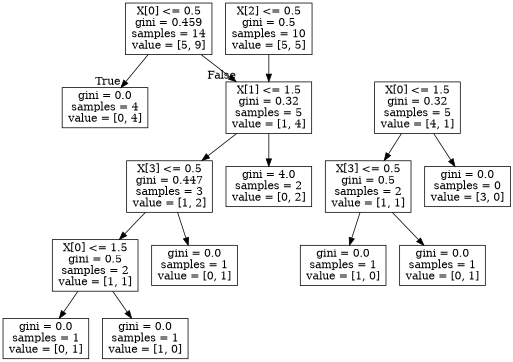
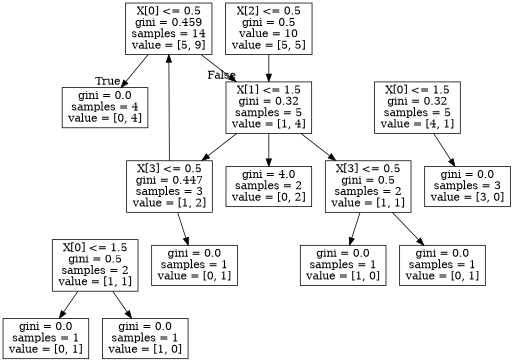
node "X[2] <= 0.5 gini = 0.5 samples = 10 value = [5, 5]": label "X[2] <= 0.5 gini = 0.5 samples = 10 value = [5, 5]" -> "X[2] <= 0.5 gini = 0.5 value = 10 value = [5, 5]"
edge "X[0] <= 1.5 gini = 0.32 samples = 5 value = [4, 1]" -> "X[3] <= 0.5 gini = 0.5 samples = 2 value = [1, 1]": now "X[1] <= 1.5 gini = 0.32 samples = 5 value = [1, 4]" -> "X[3] <= 0.5 gini = 0.5 samples = 2 value = [1, 1]"
node "gini = 0.0 samples = 0 value = [3, 0]": label "gini = 0.0 samples = 0 value = [3, 0]" -> "gini = 0.0 samples = 3 value = [3, 0]"
edge "X[3] <= 0.5 gini = 0.447 samples = 3 value = [1, 2]" -> "X[0] <= 1.5 gini = 0.5 samples = 2 value = [1, 1]": now "X[3] <= 0.5 gini = 0.447 samples = 3 value = [1, 2]" -> "X[0] <= 0.5 gini = 0.459 samples = 14 value = [5, 9]"
